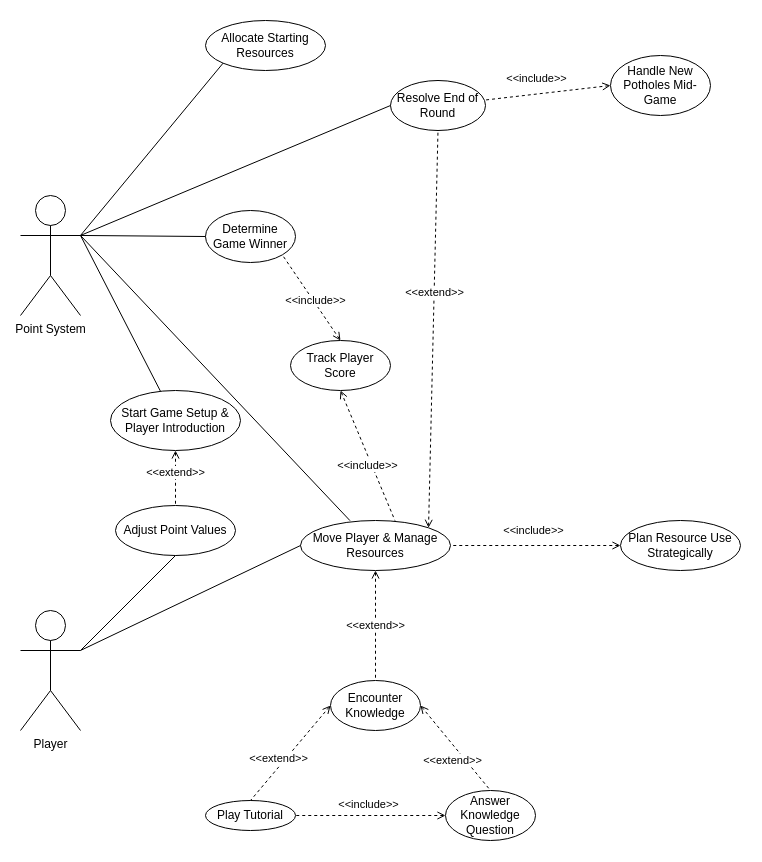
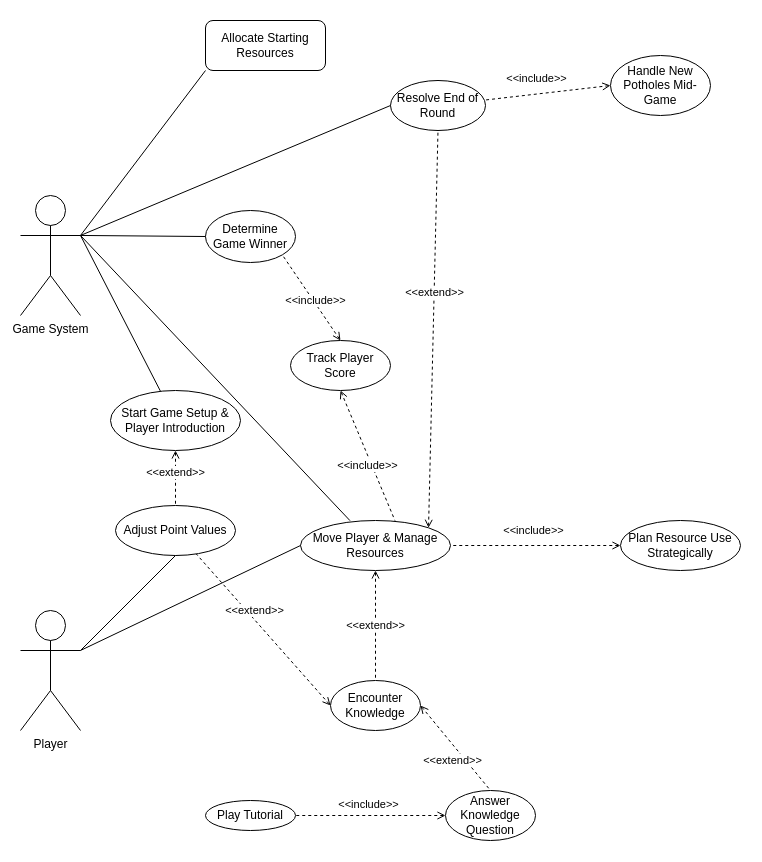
node "Allocate Starting Resources": shape ellipse -> rounded rectangle
node "Point System": label "Point System" -> "Game System"
edge "Play Tutorial" -> "Encounter Knowledge": now "Adjust Point Values" -> "Encounter Knowledge"
